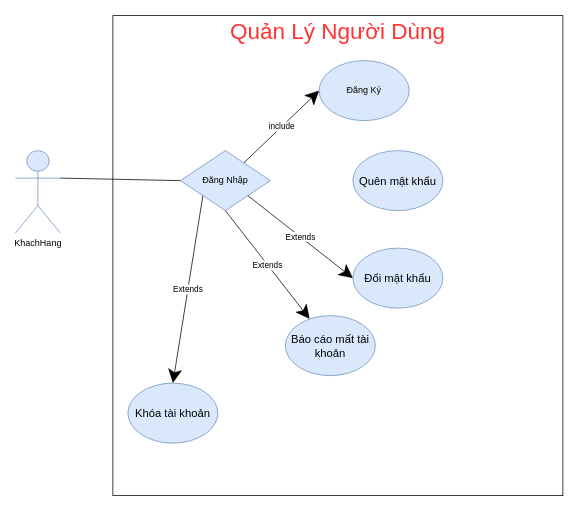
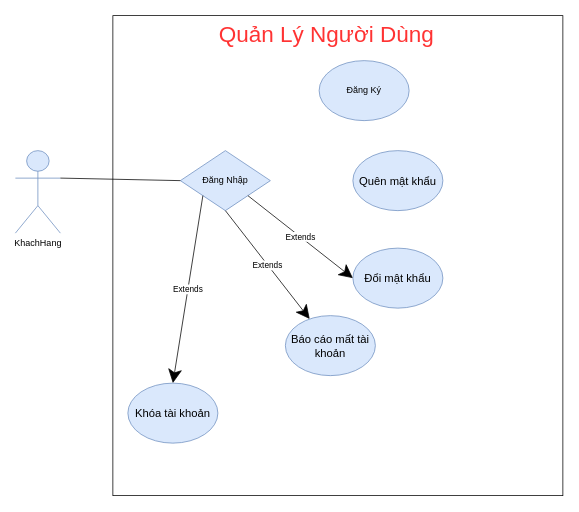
node "Quản Lý Người Dùng": moved (338, 30) -> (327, 34)
edge "Đăng Nhập" -> "Đăng Ký": removed, label "include"
